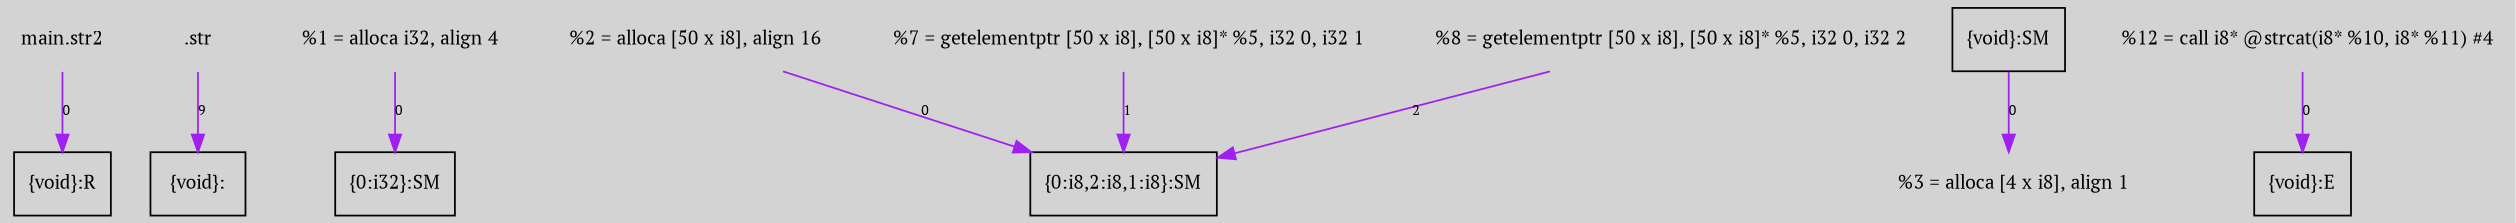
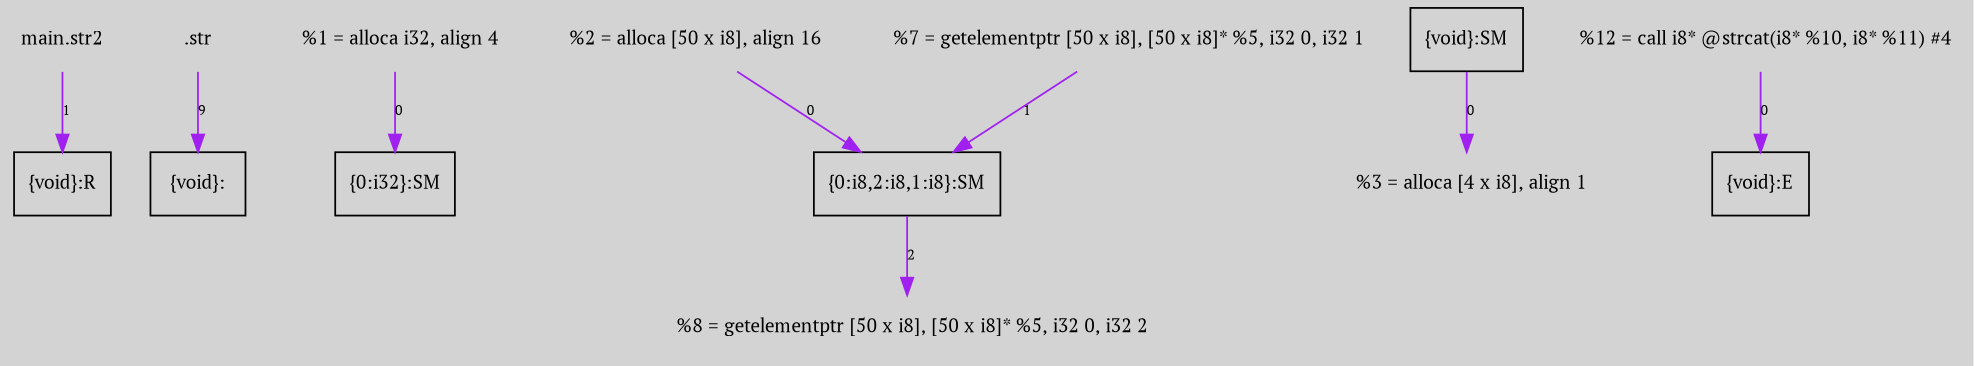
edge "main.str2" -> "{void}:R": label "0" -> "1"
edge "%8 = getelementptr [50 x i8], [50 x i8]* %5, i32 0, i32 2" -> "{0:i8,2:i8,1:i8}:SM": reversed
